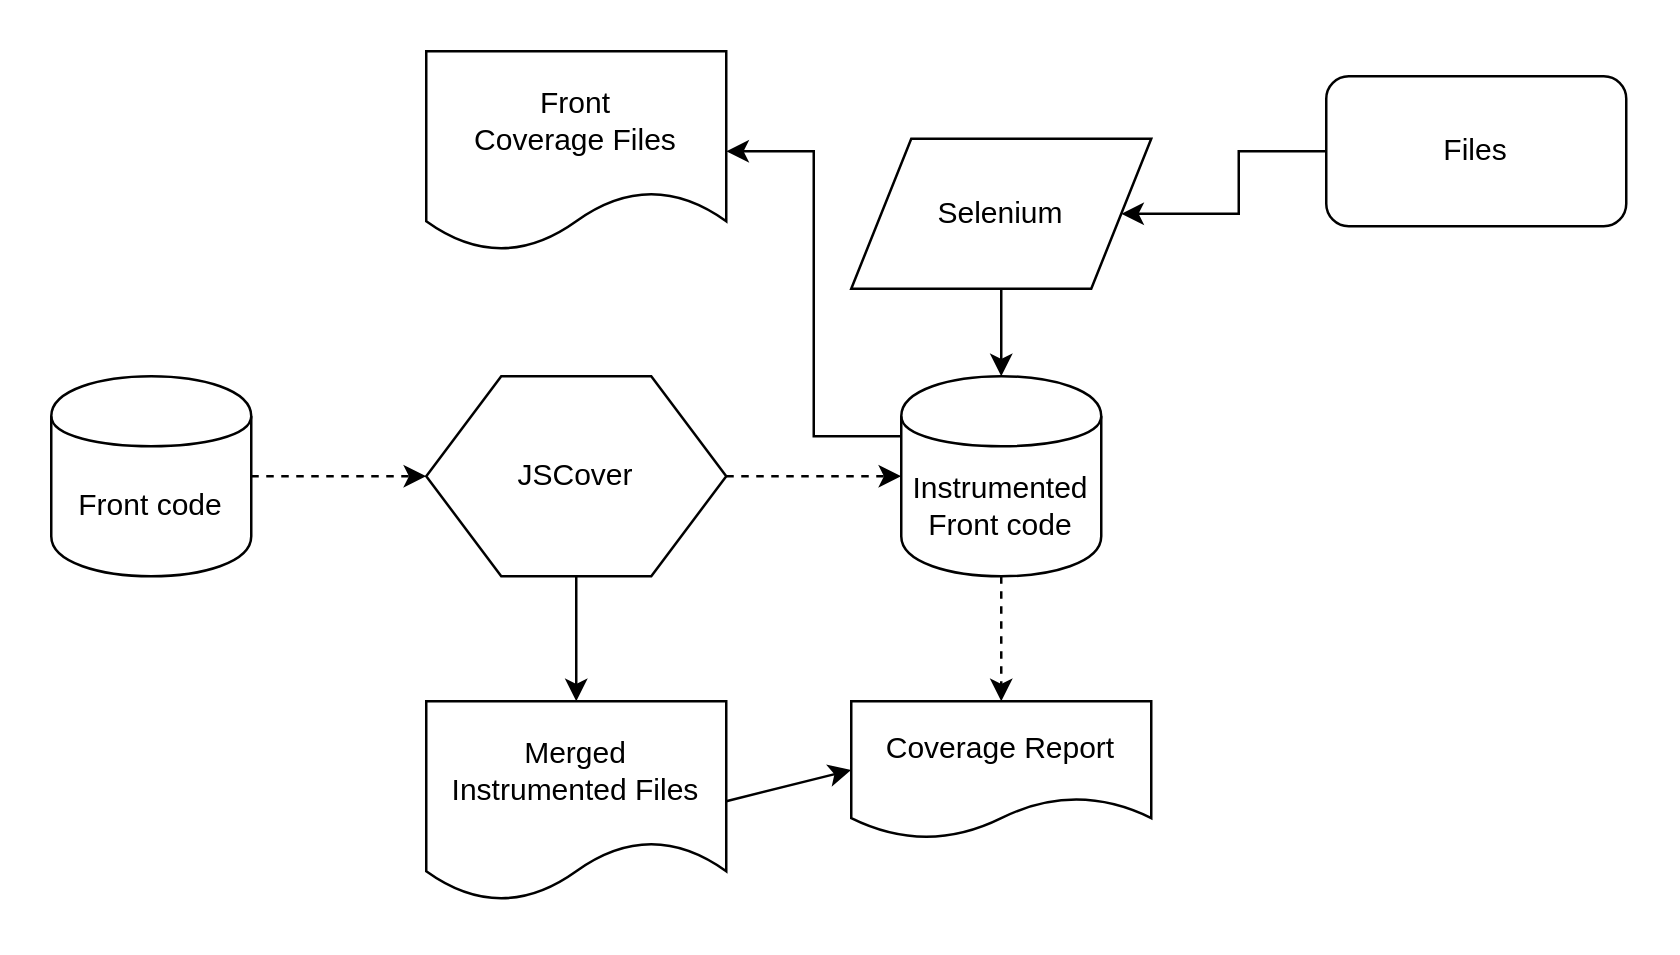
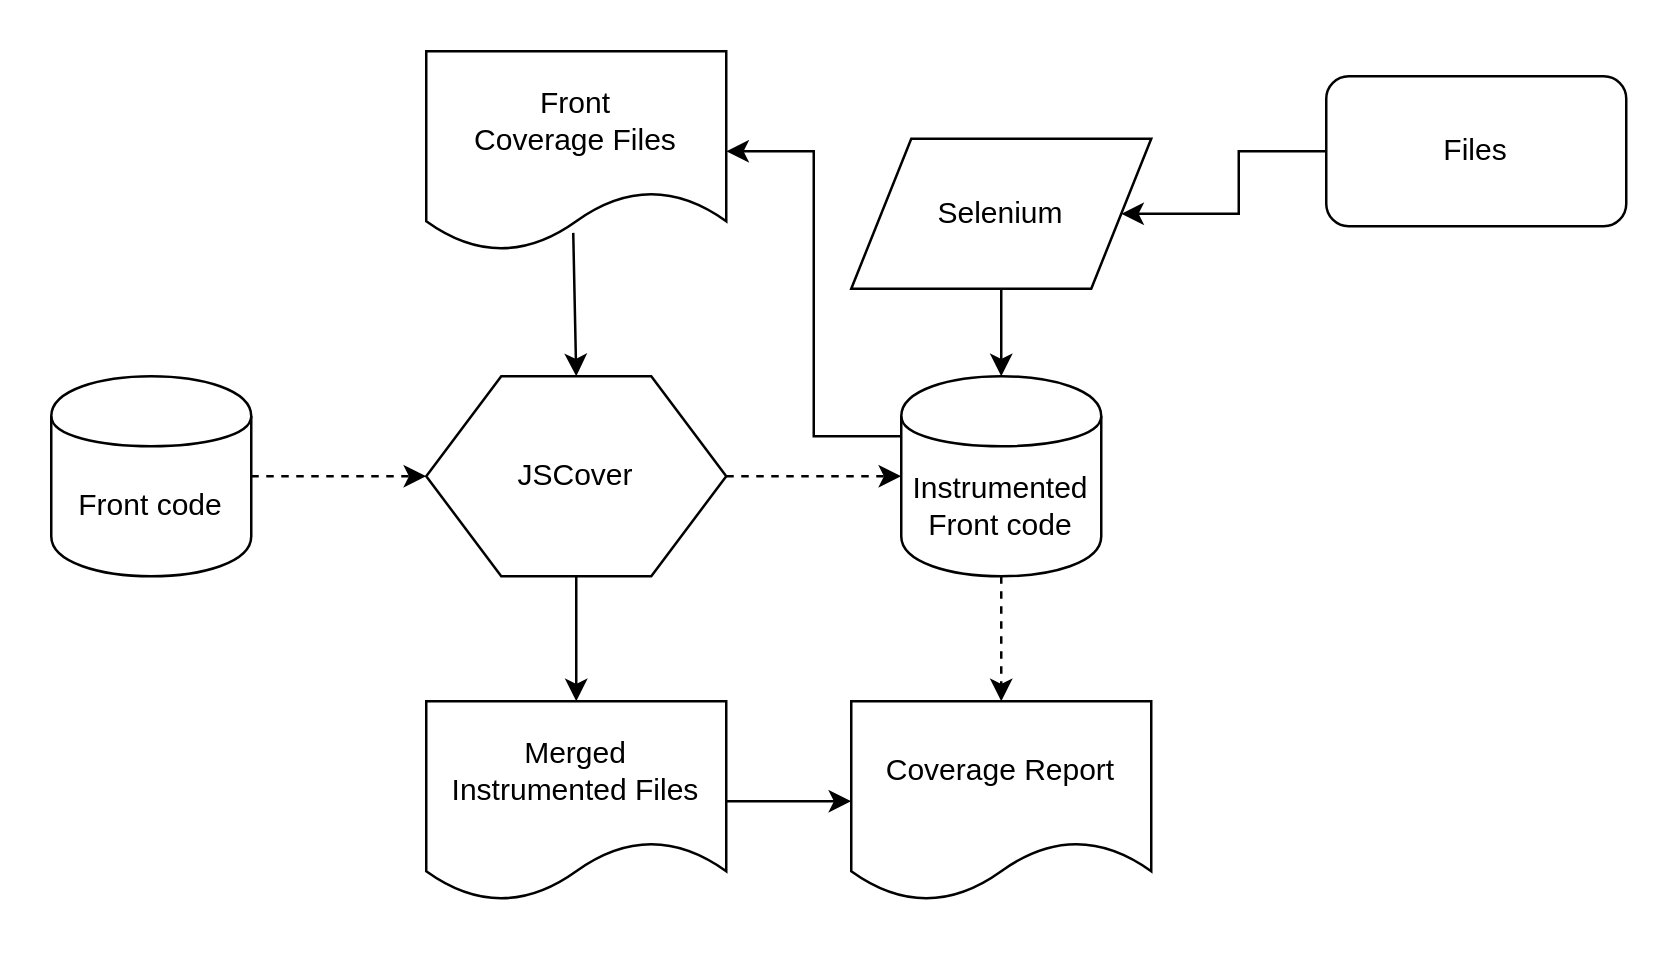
edge "Front Coverage Files" -> "JSCover": added
node "Coverage Report": size 300x138 -> 300x200
